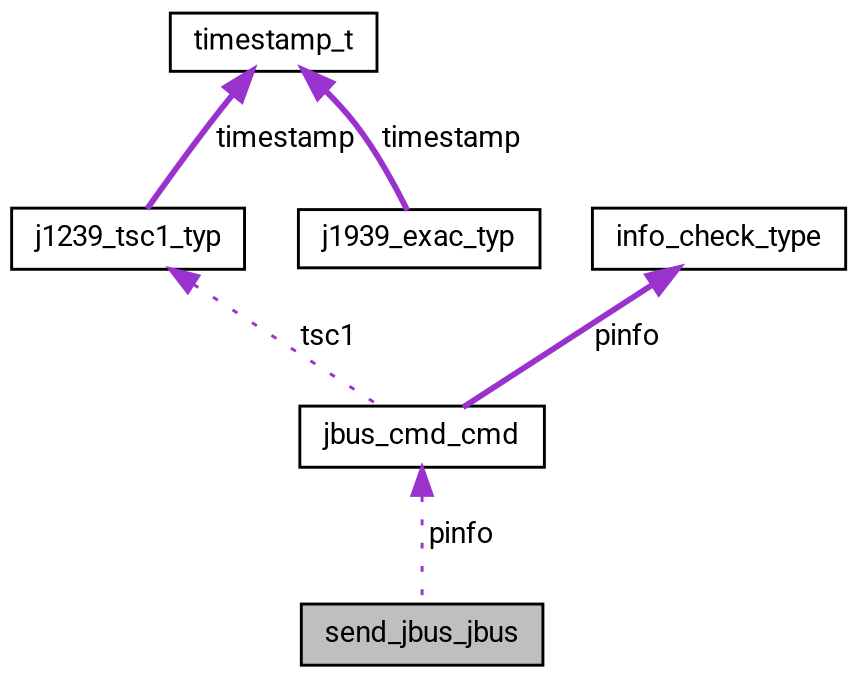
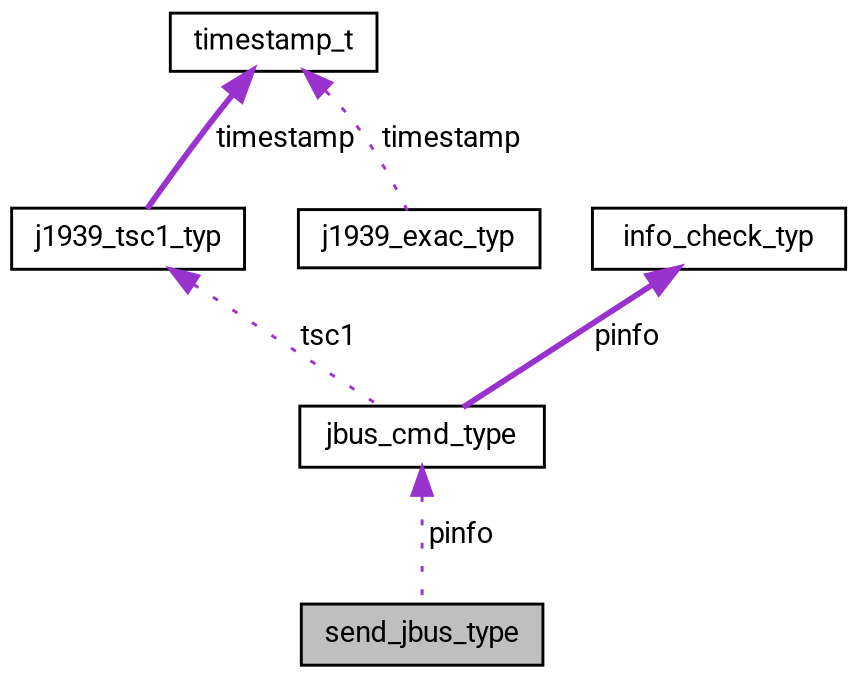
edge "j1939_exac_typ" -> "timestamp_t": style bold -> dotted
node "j1239_tsc1_typ": label "j1239_tsc1_typ" -> "j1939_tsc1_typ"
node "info_check_type": label "info_check_type" -> "info_check_typ"
node "jbus_cmd_cmd": label "jbus_cmd_cmd" -> "jbus_cmd_type"
node "send_jbus_jbus": label "send_jbus_jbus" -> "send_jbus_type"
